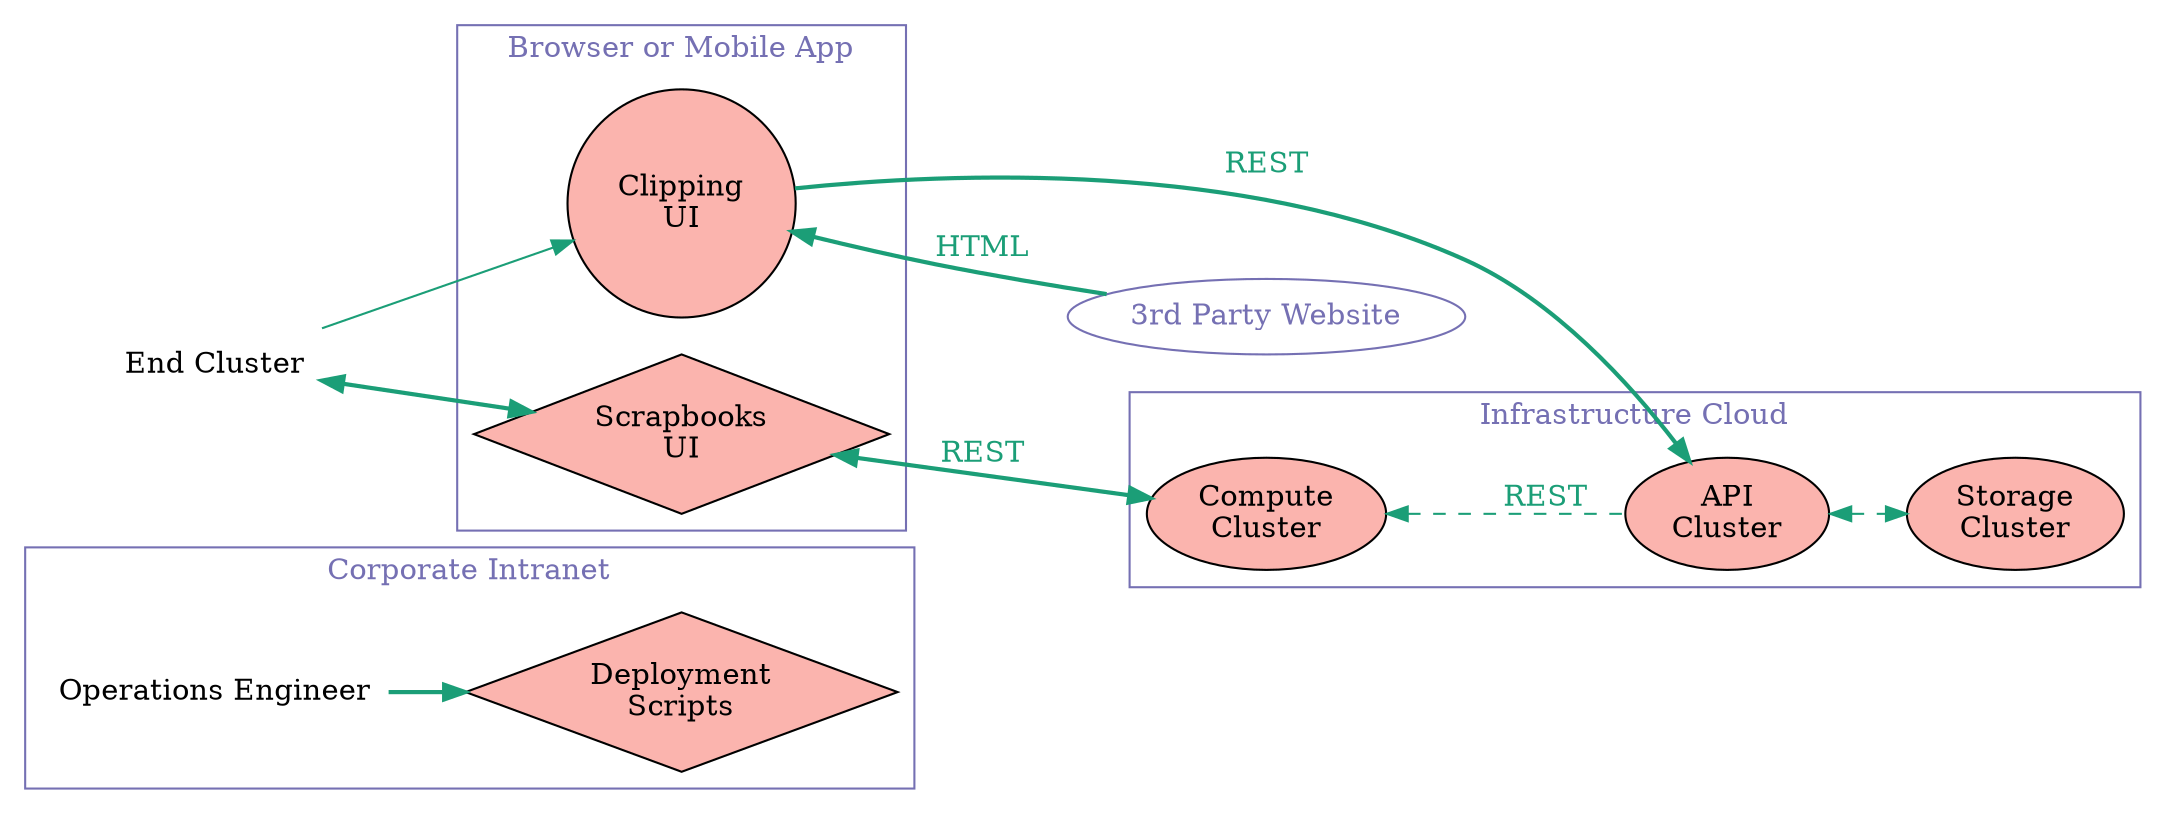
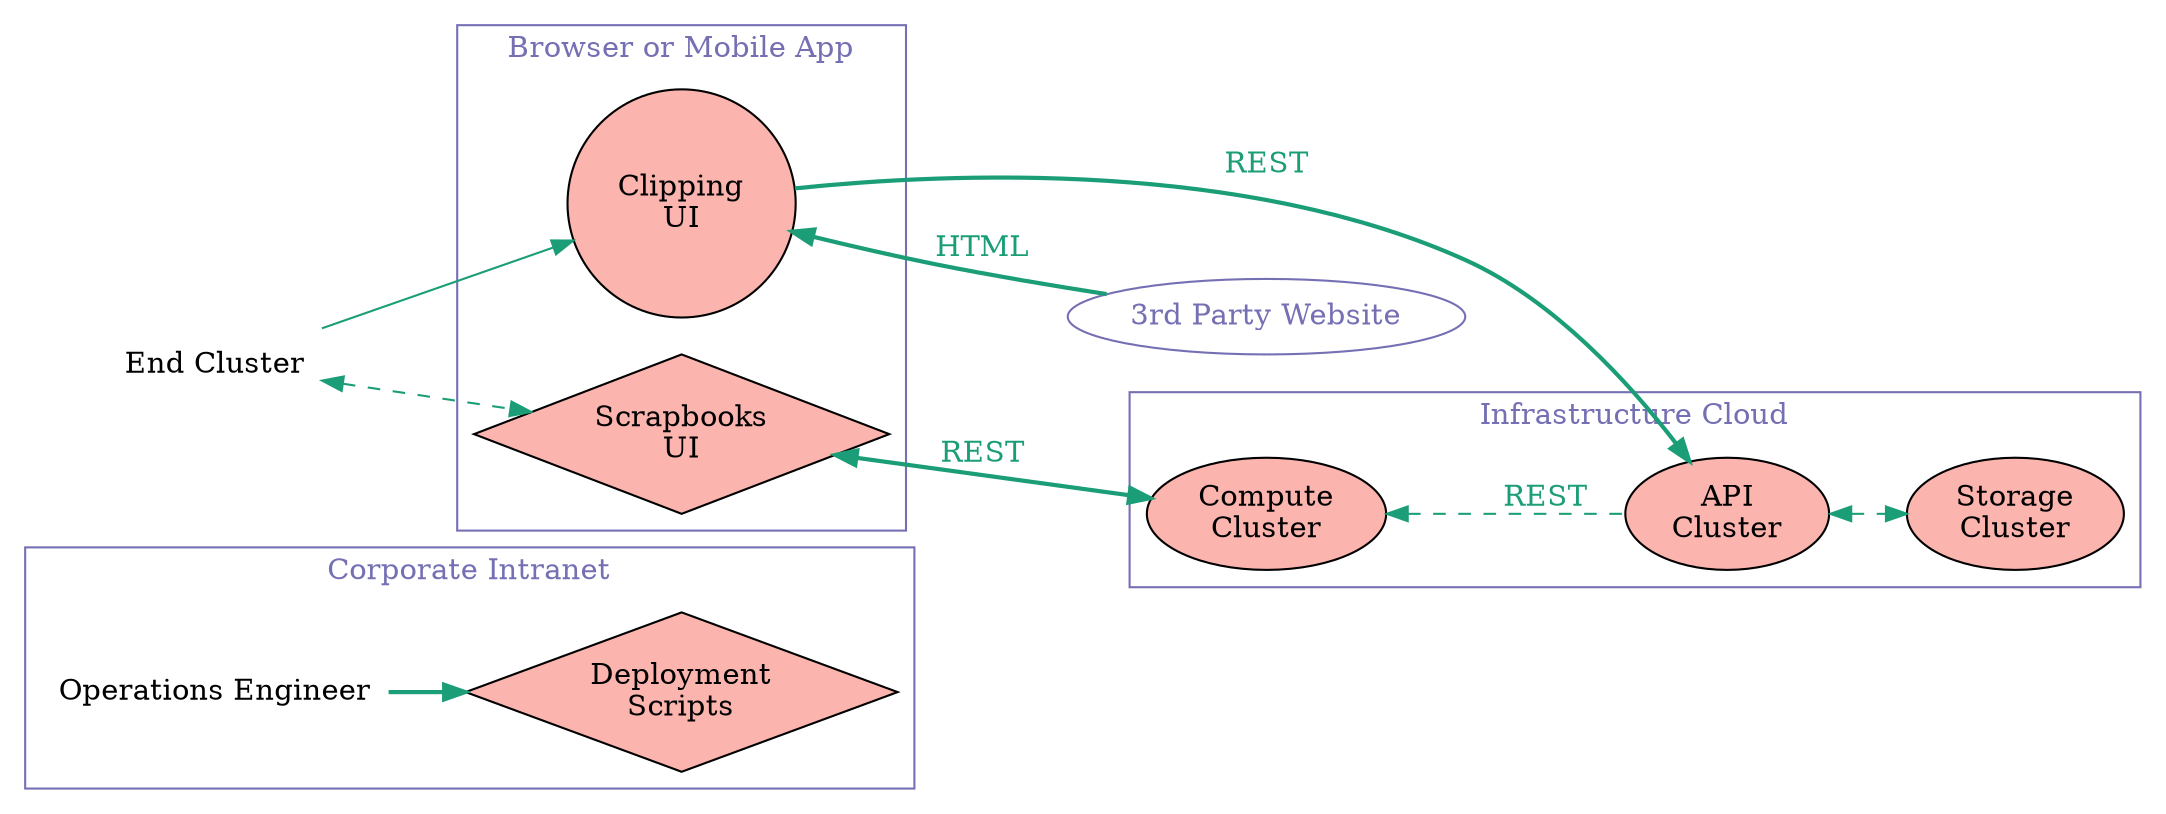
edge "End Cluster" -- "Scrapbooks UI": style bold -> dashed
